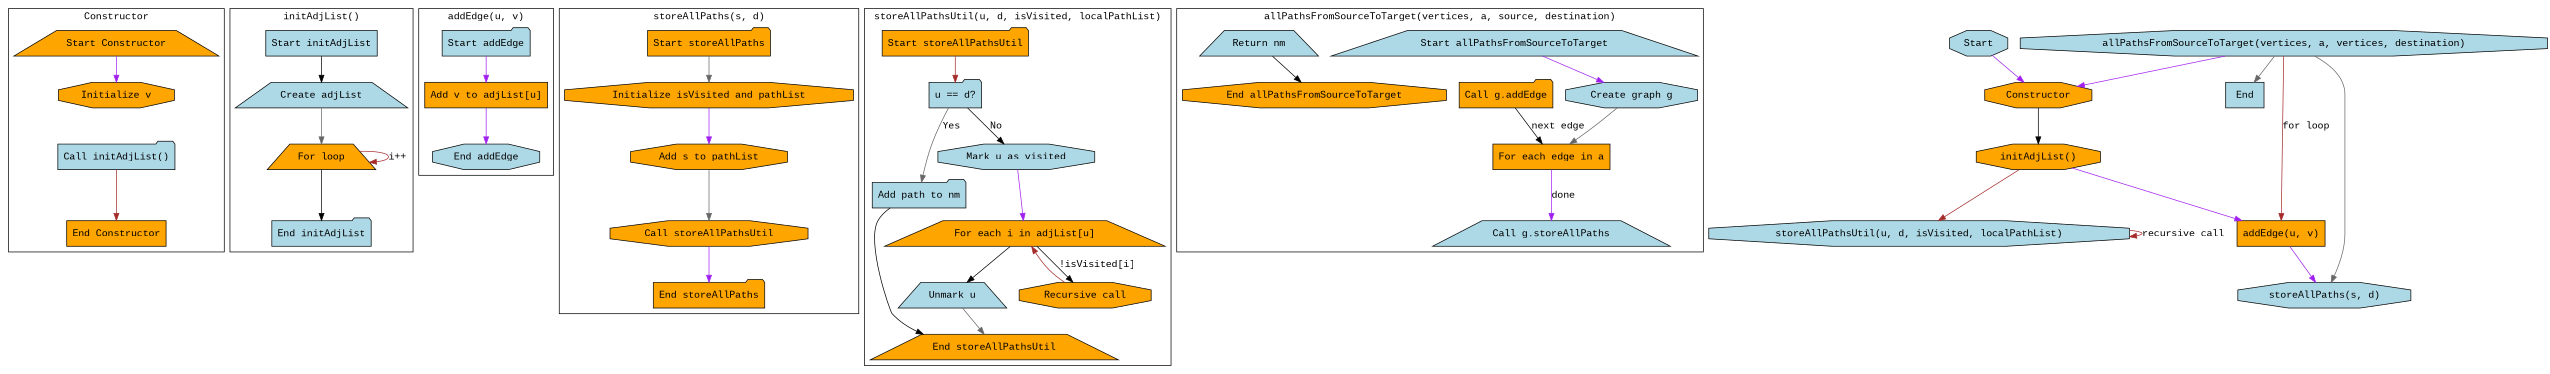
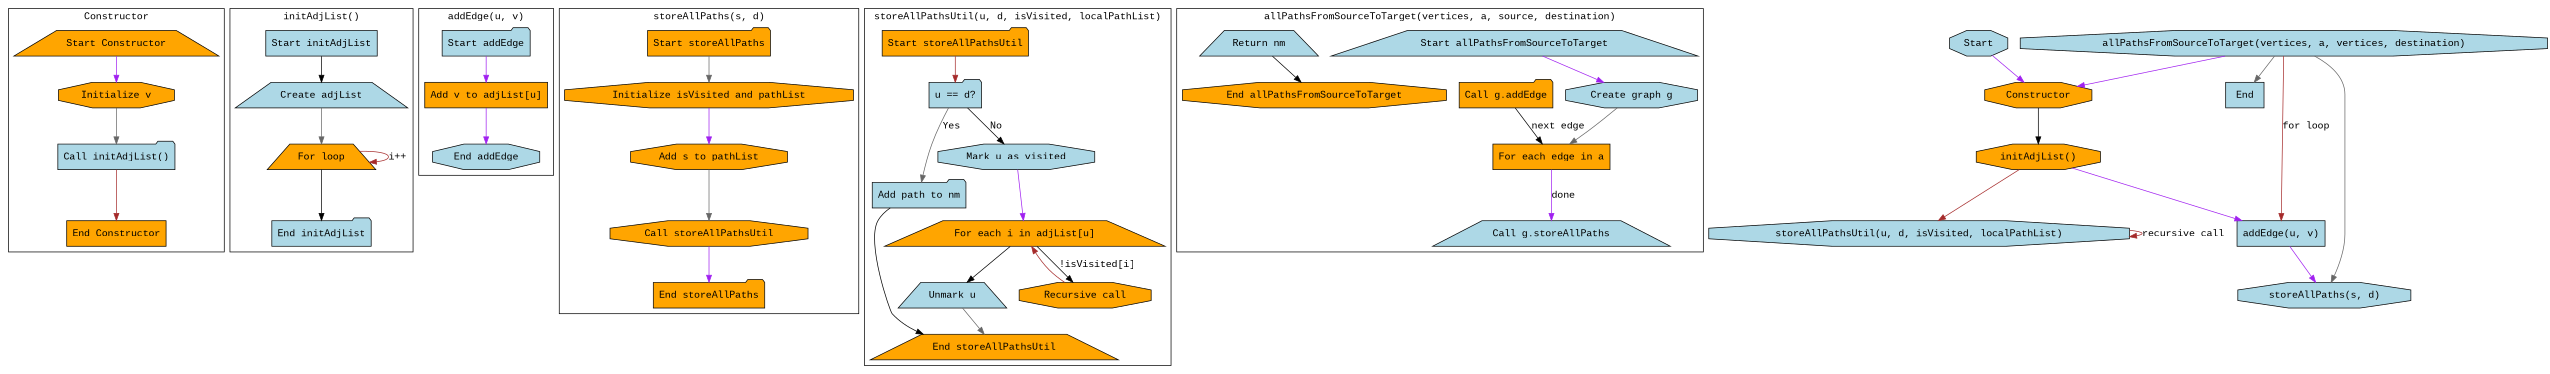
edge "Initialize v" -> "Call initAdjList()": added
node "addEdge(u, v)": fillcolor orange -> lightblue
